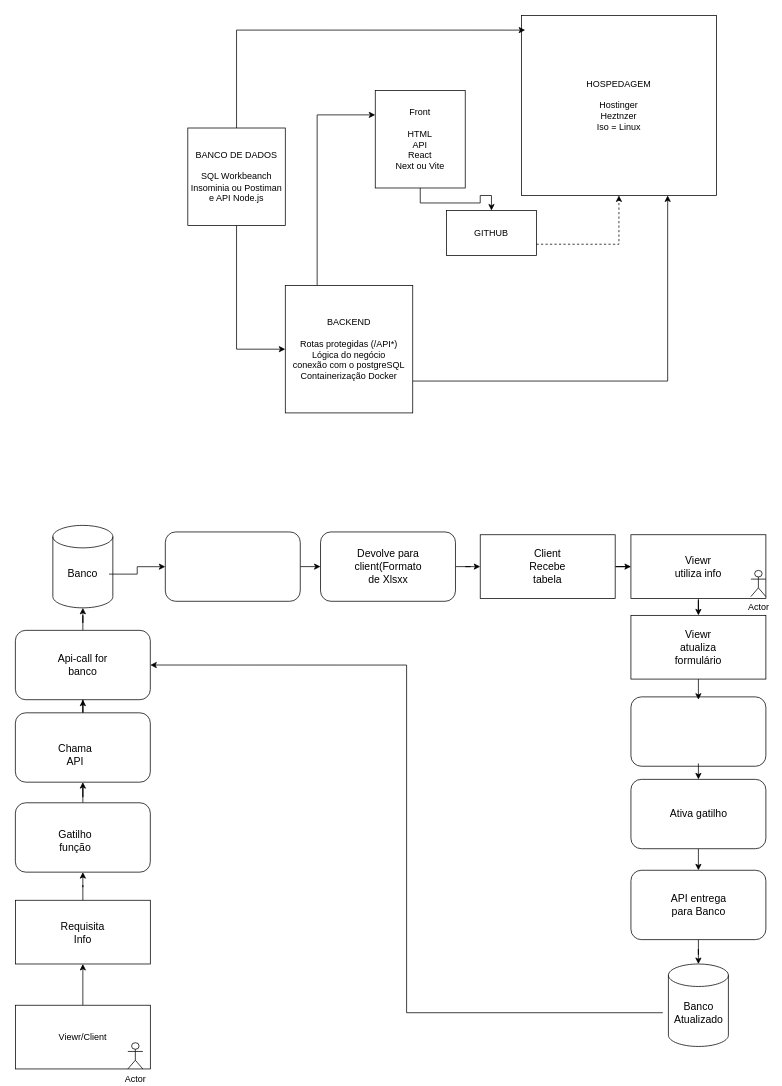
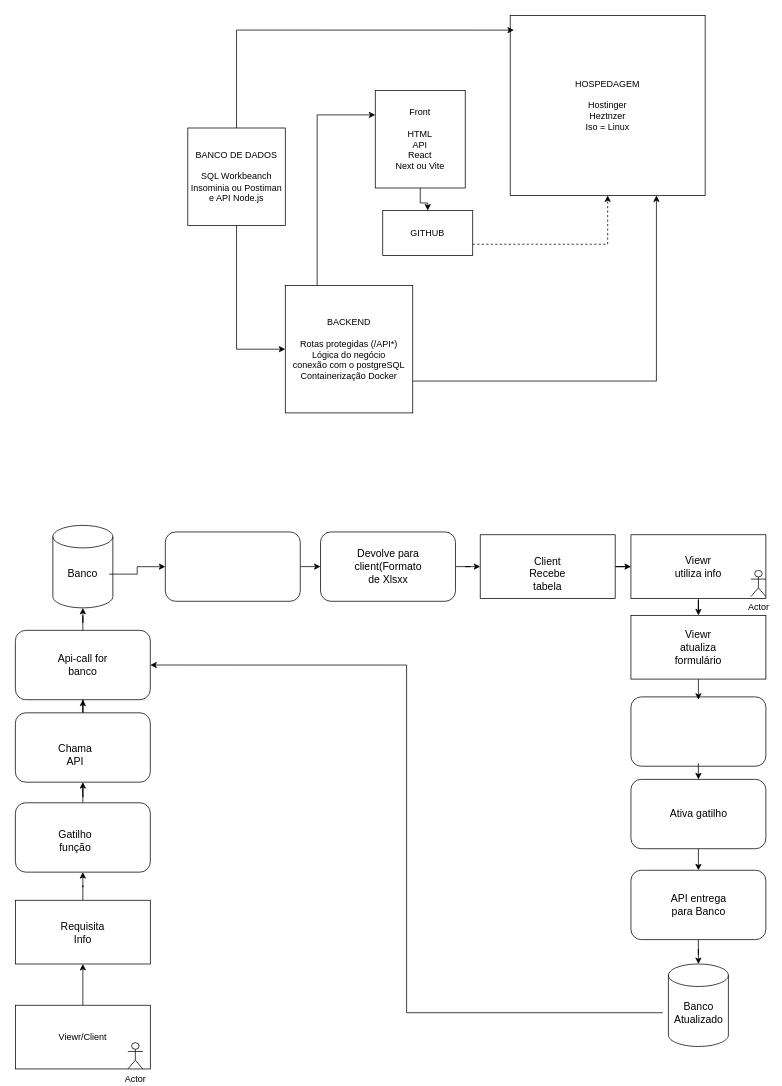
node "HOSPEDAGEM Hostinger Heztnzer Iso = Linux": moved (619, 105) -> (608, 105)
node "GITHUB": moved (492, 233) -> (428, 233)
node "Client Recebe tabela": moved (548, 567) -> (548, 574)
